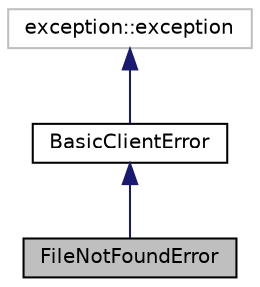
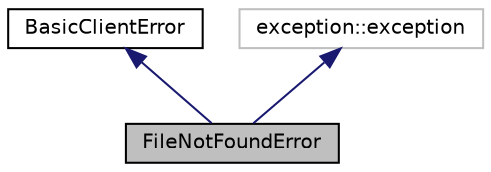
edge "BasicClientError" -> "exception::exception": now "FileNotFoundError" -> "exception::exception"
